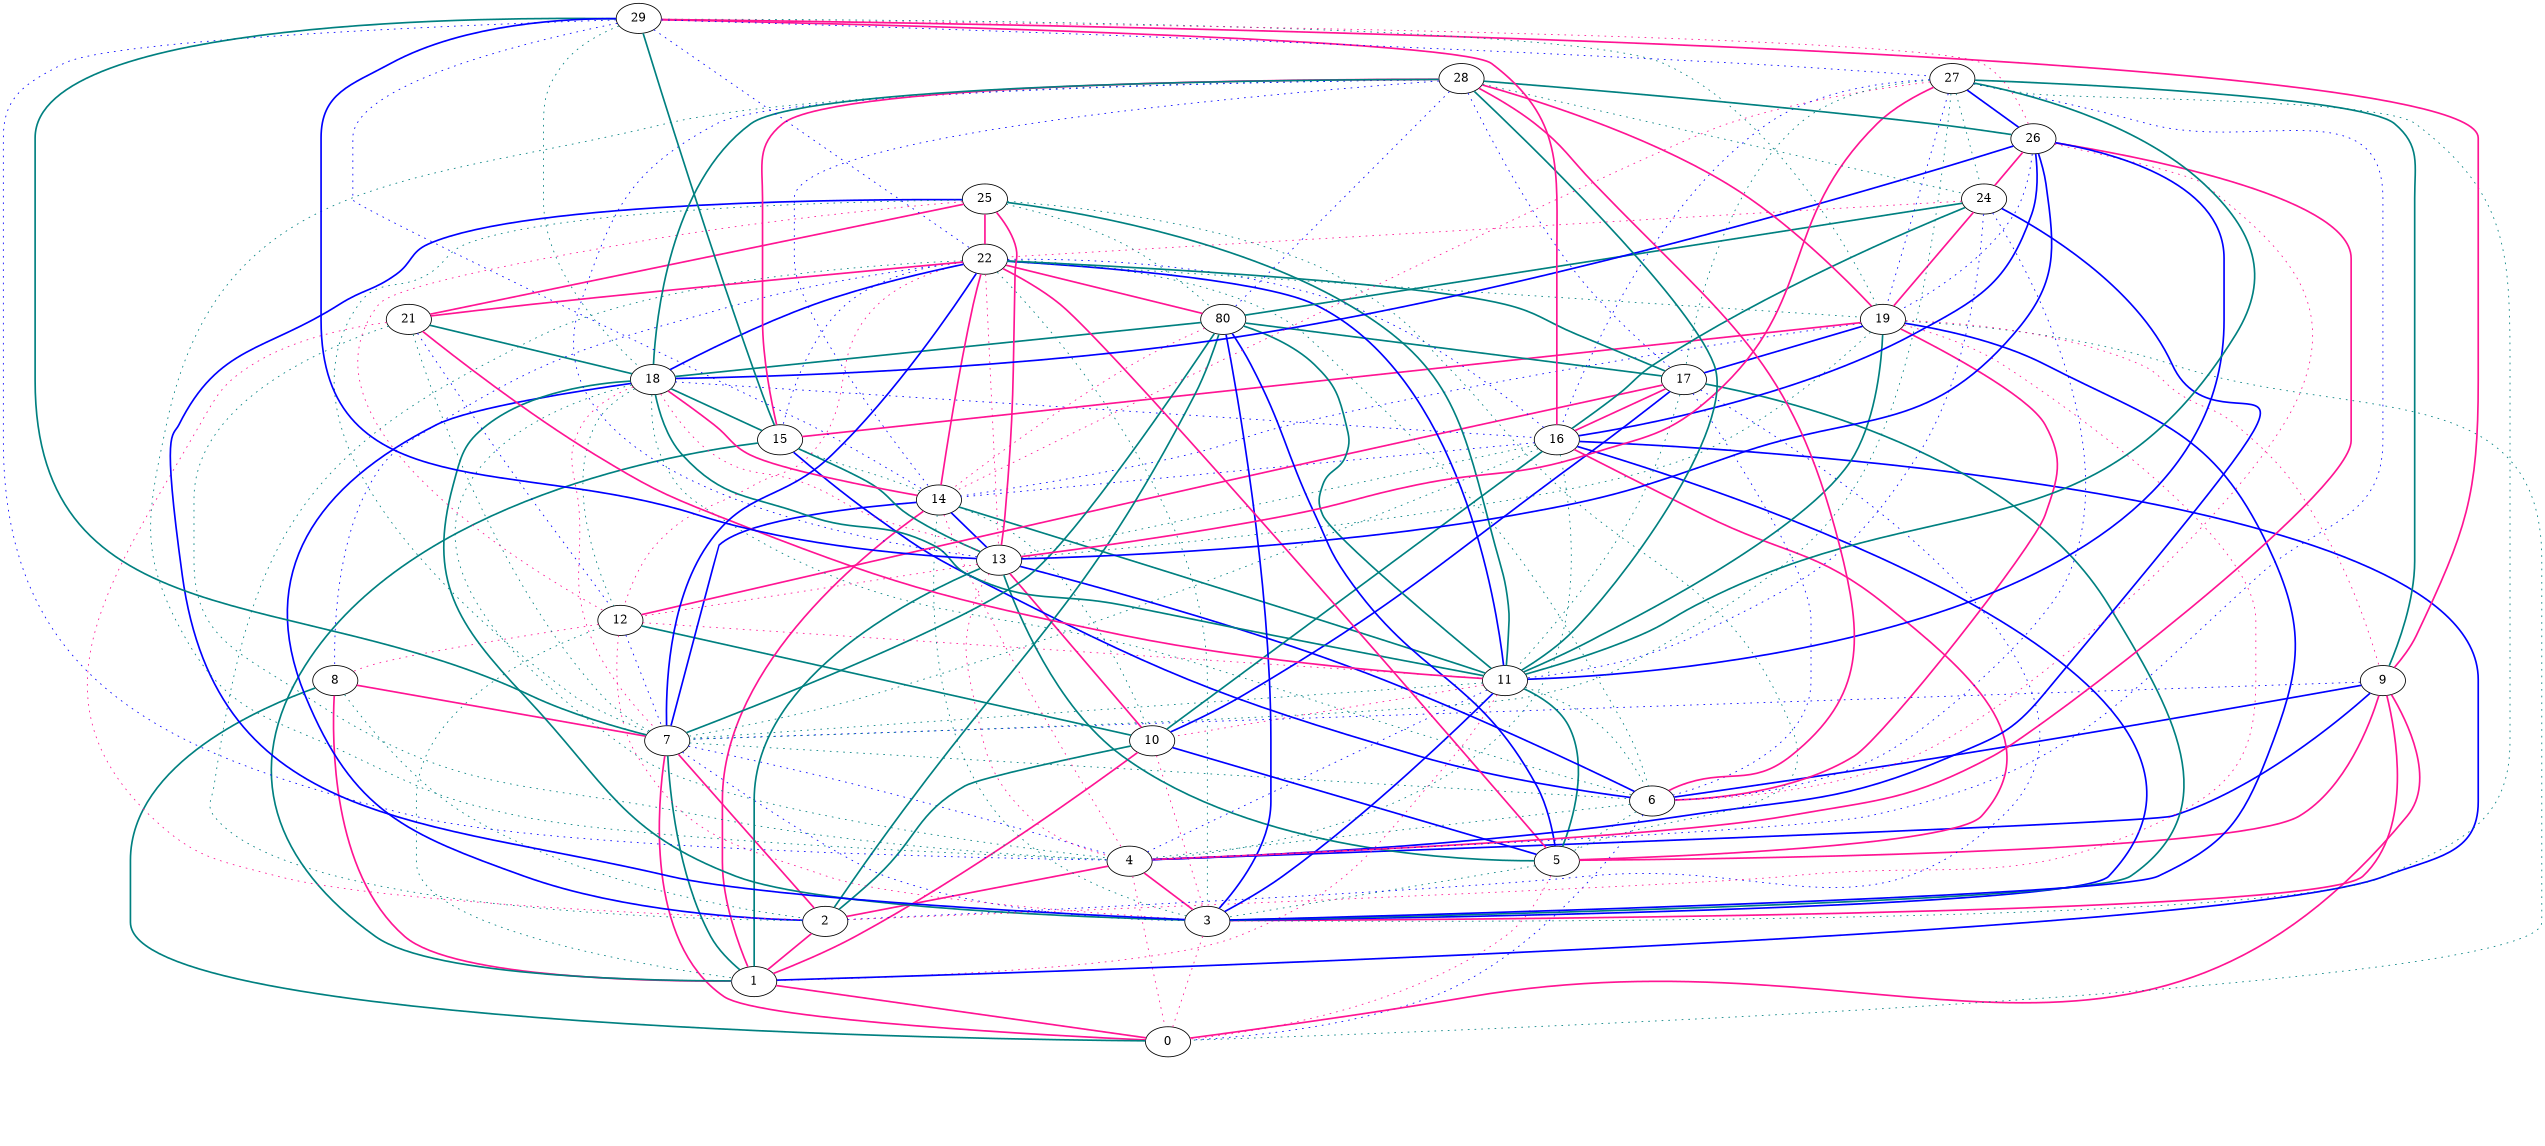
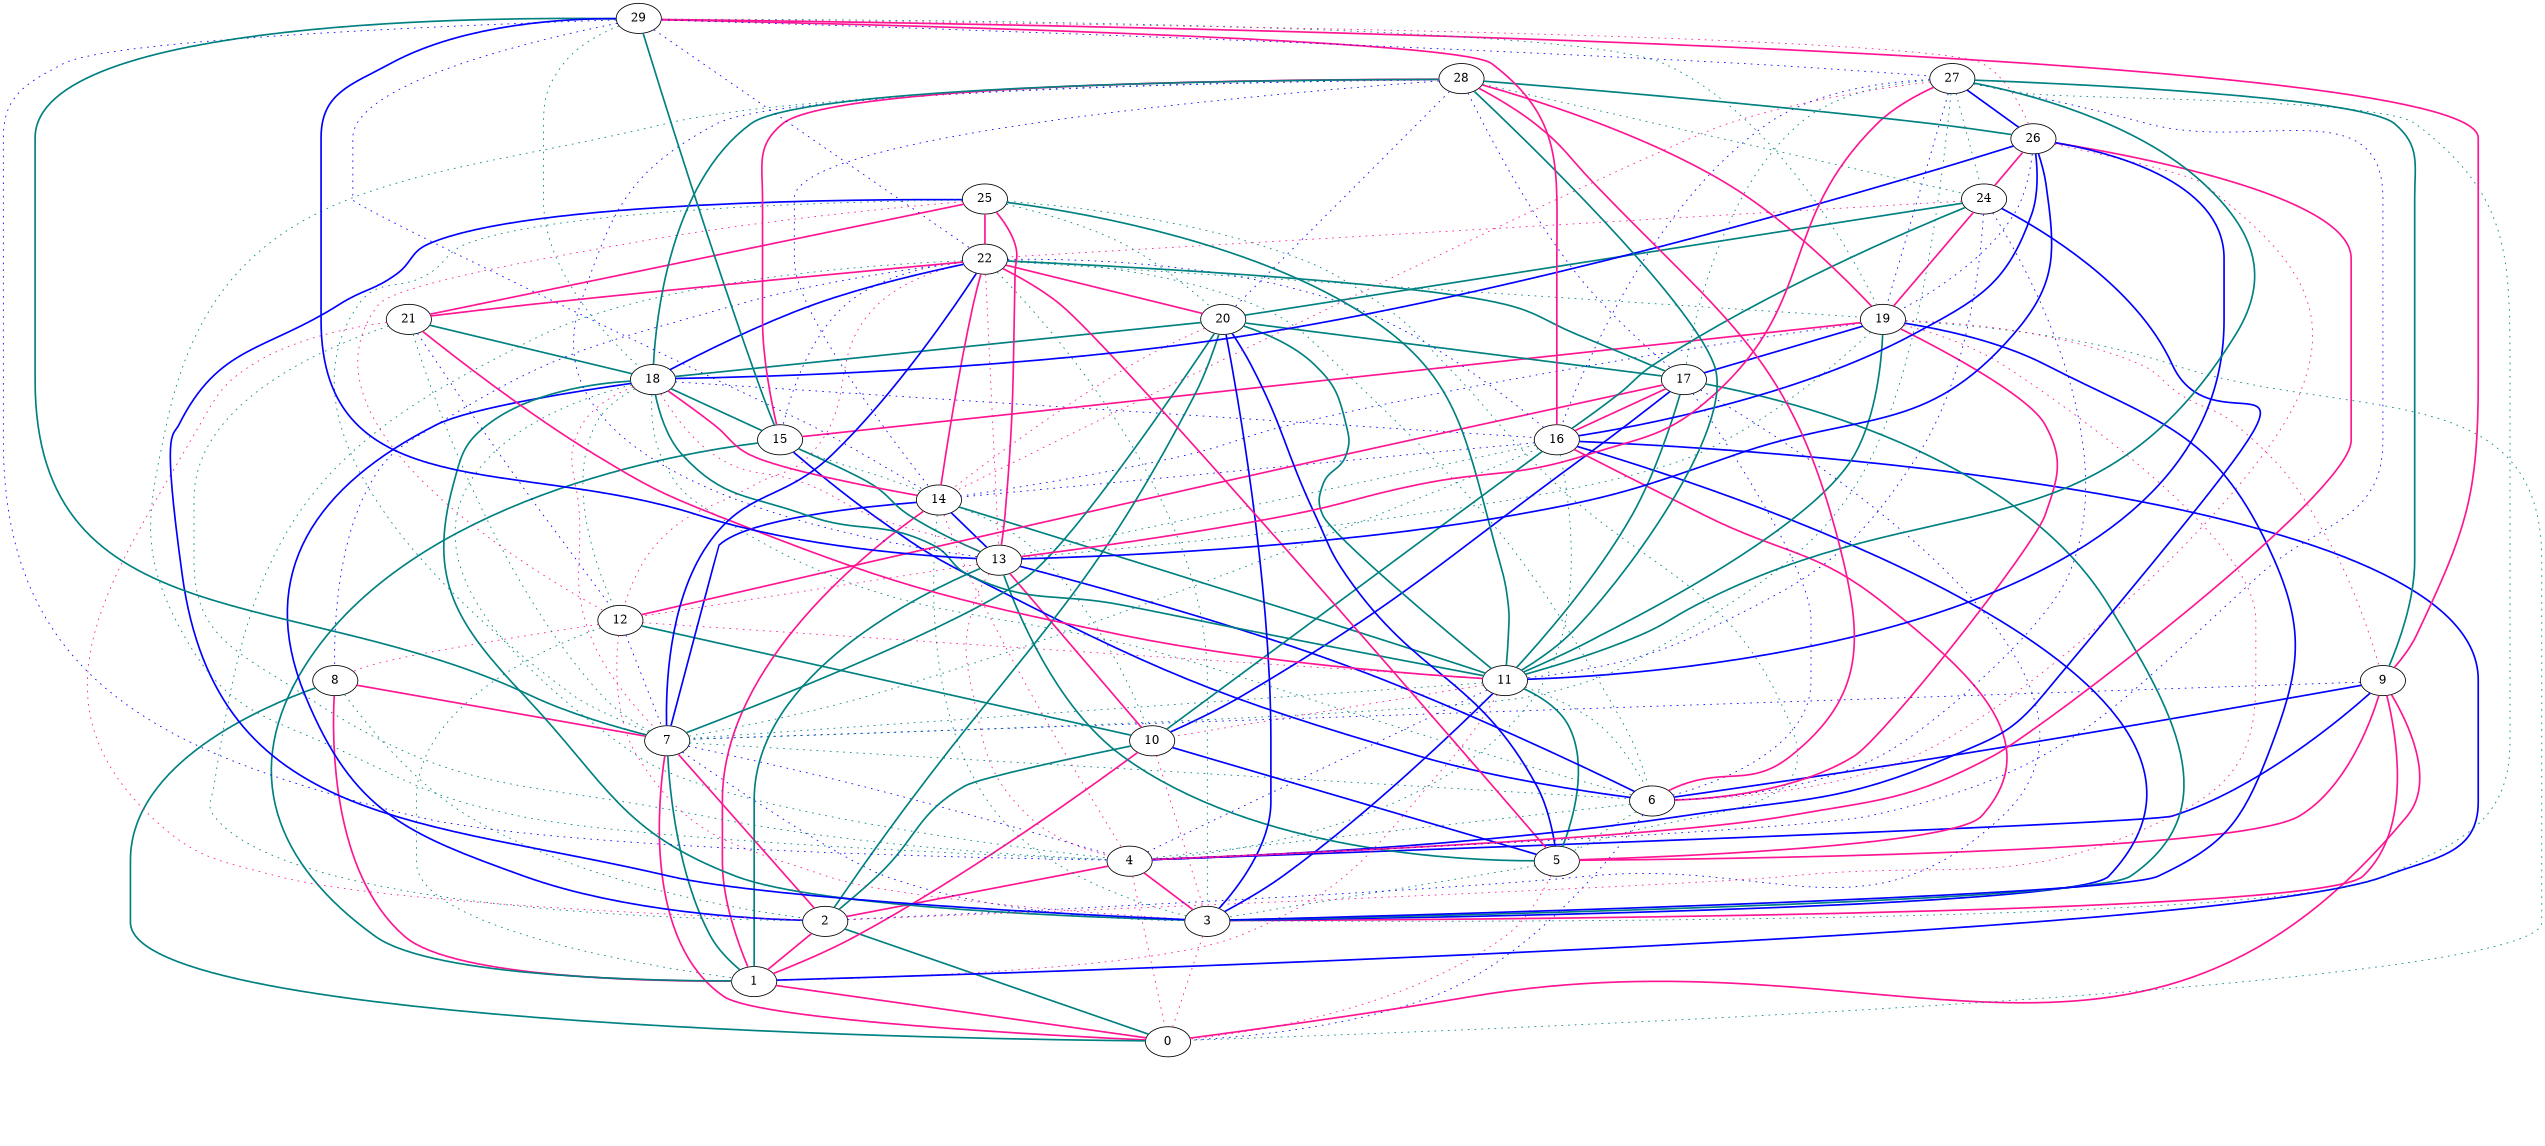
node "80": label "80" -> "20"
edge "22" -- "11": removed
edge "17" -- "11": style dotted -> bold
edge "2" -- "0": added
